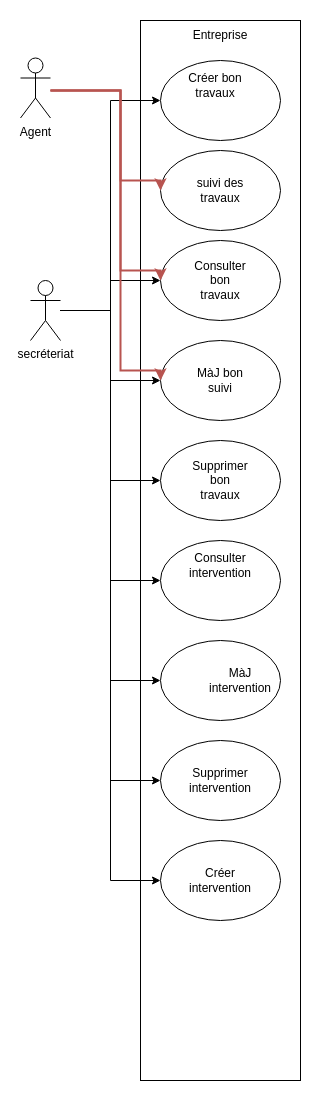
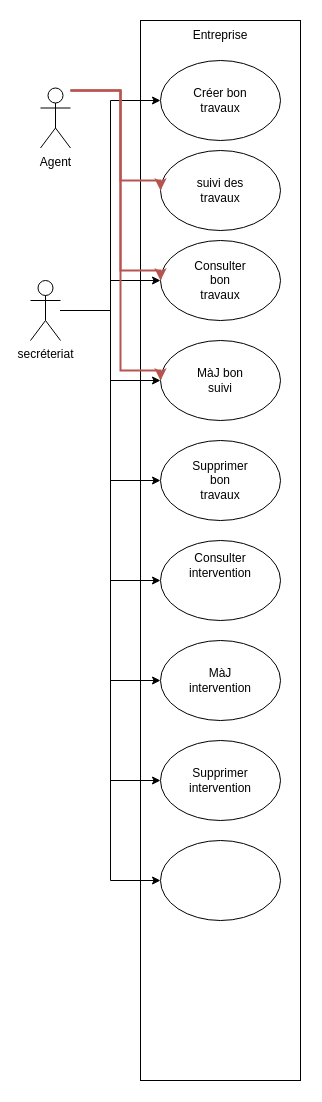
node "Créer bon travaux": moved (216, 86) -> (221, 101)
node "Agent": moved (36, 88) -> (56, 118)
node "MàJ intervention": moved (241, 681) -> (221, 681)
node "Créer intervention": removed
